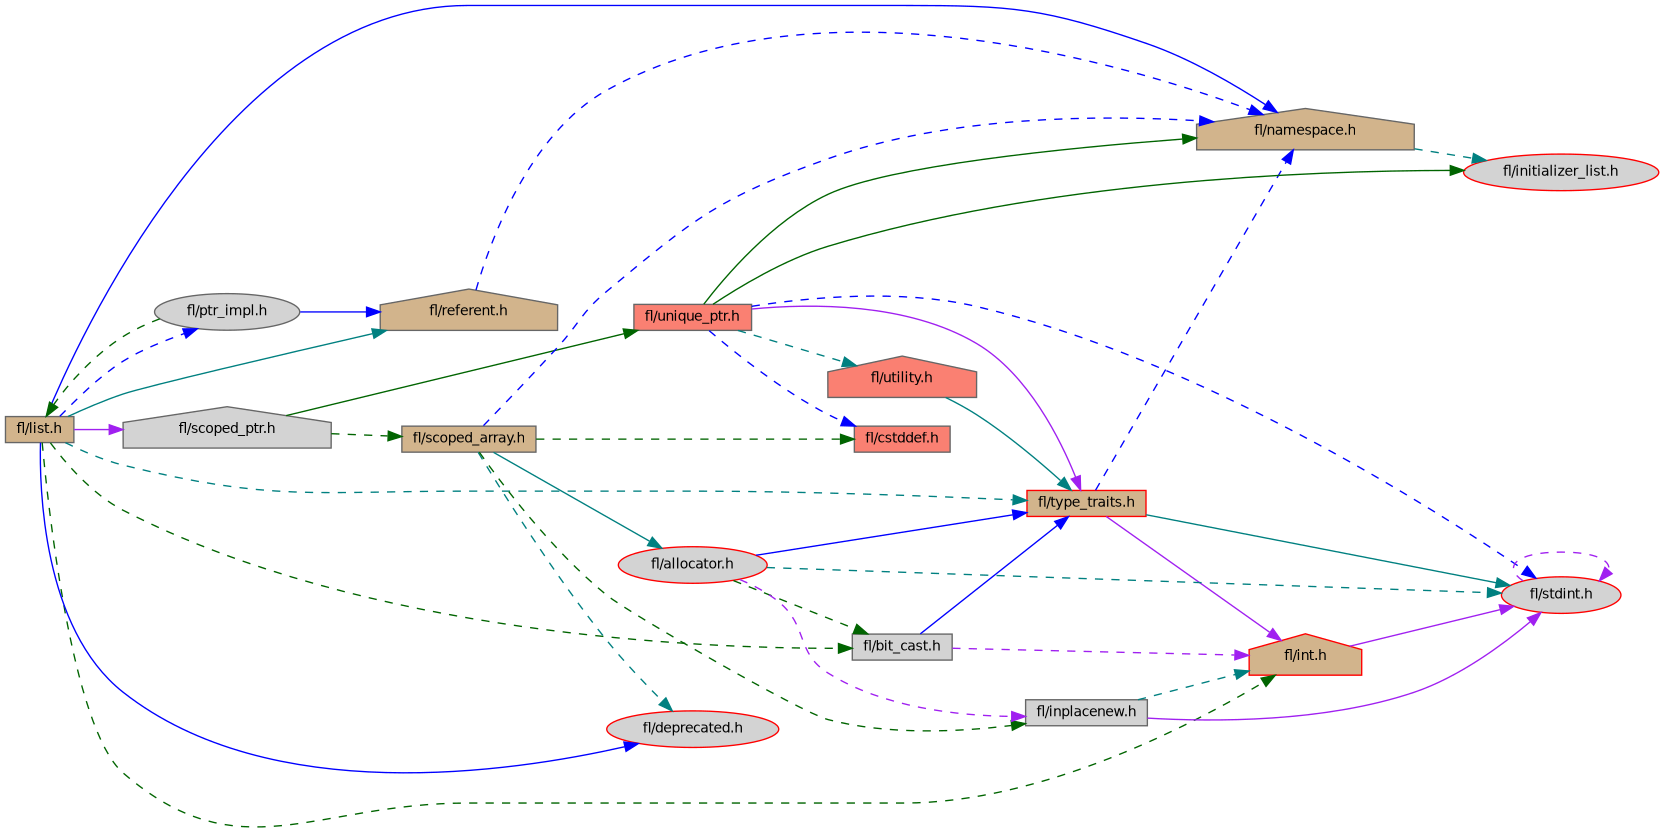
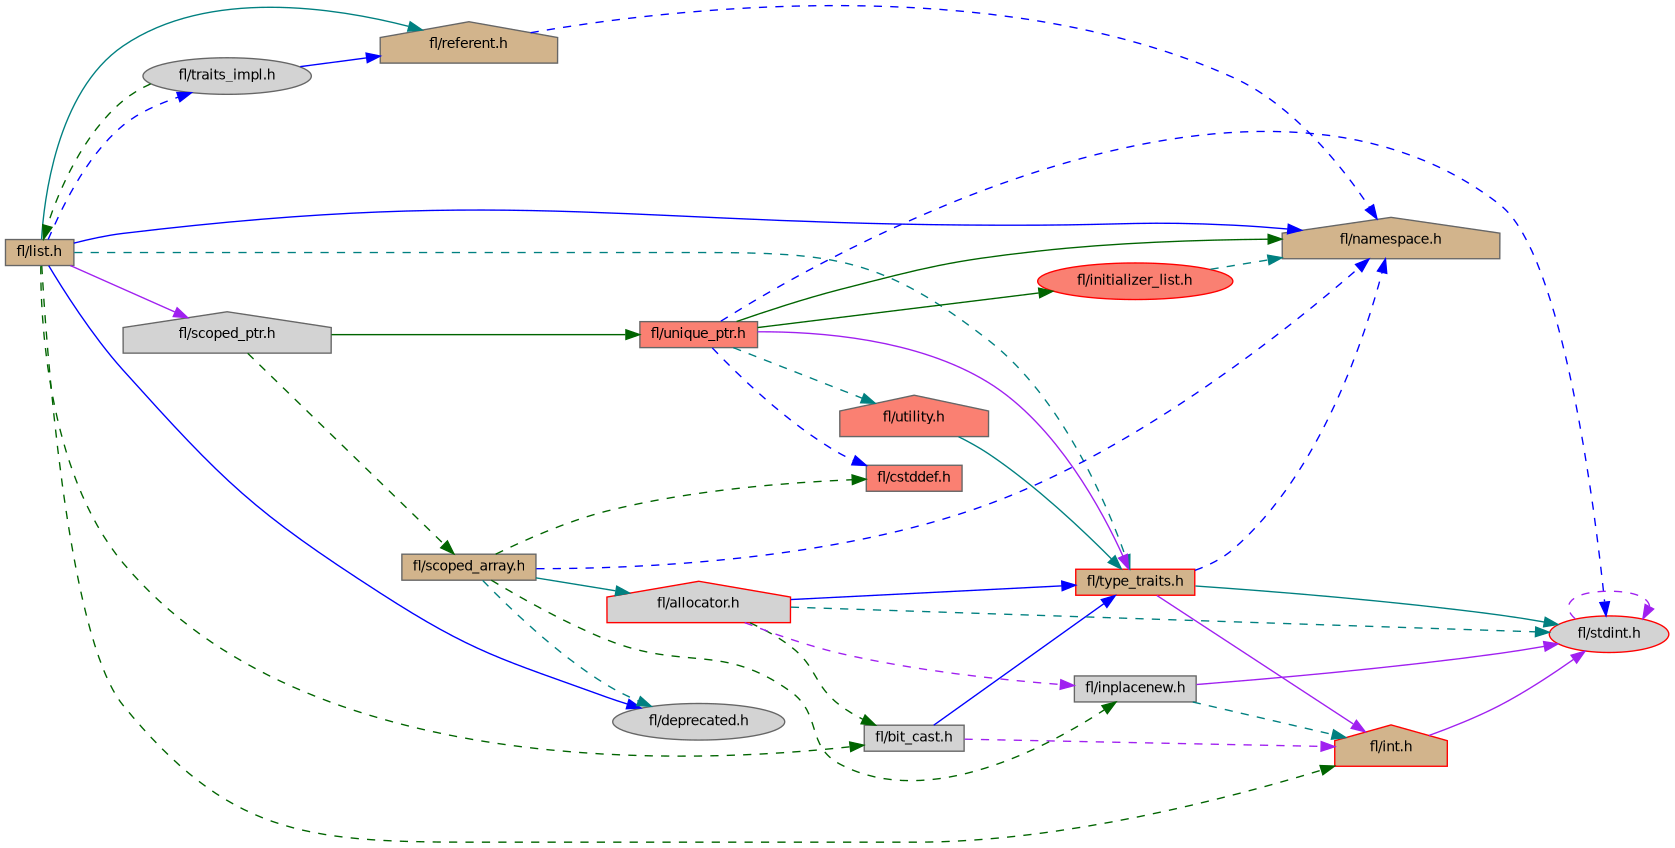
edge "fl/namespace.h" -> "fl/initializer_list.h": reversed
node "fl/initializer_list.h": fillcolor lightgrey -> salmon
node "fl/ptr_impl.h": label "fl/ptr_impl.h" -> "fl/traits_impl.h"
node "fl/allocator.h": shape ellipse -> house
node "fl/deprecated.h": color red -> grey40
